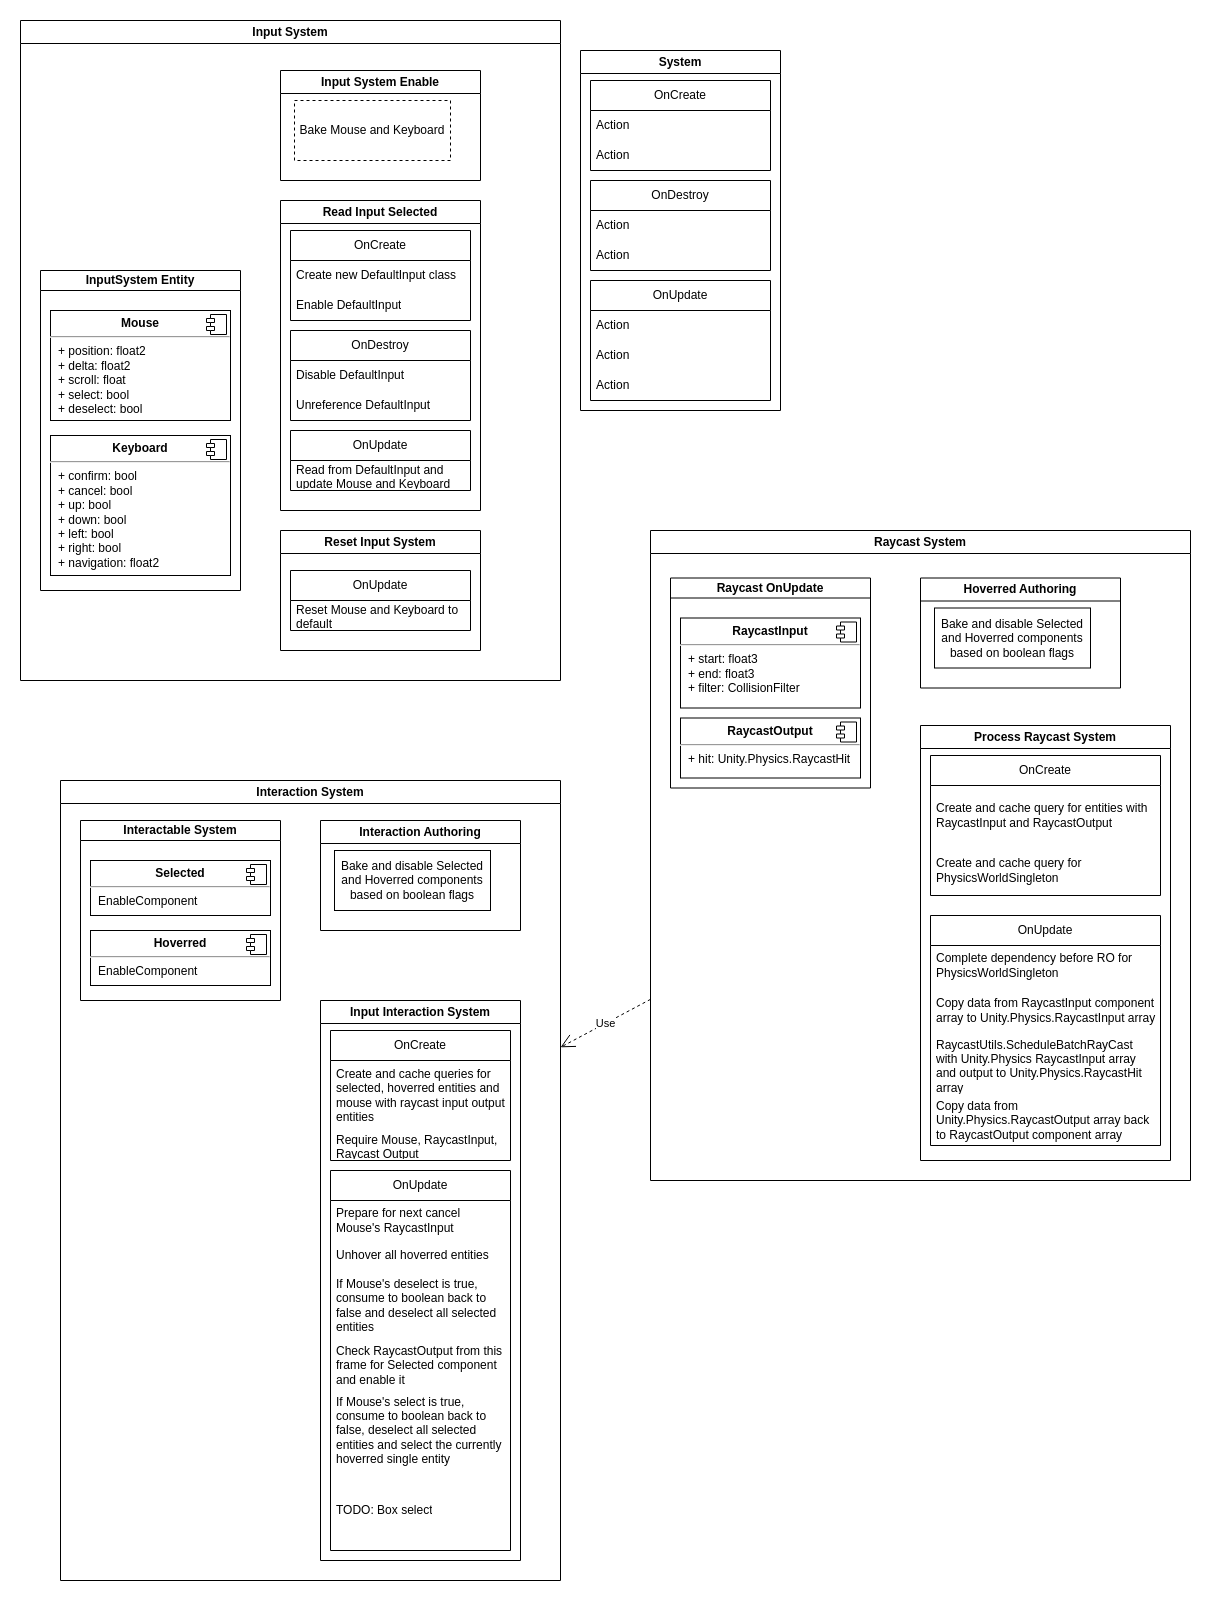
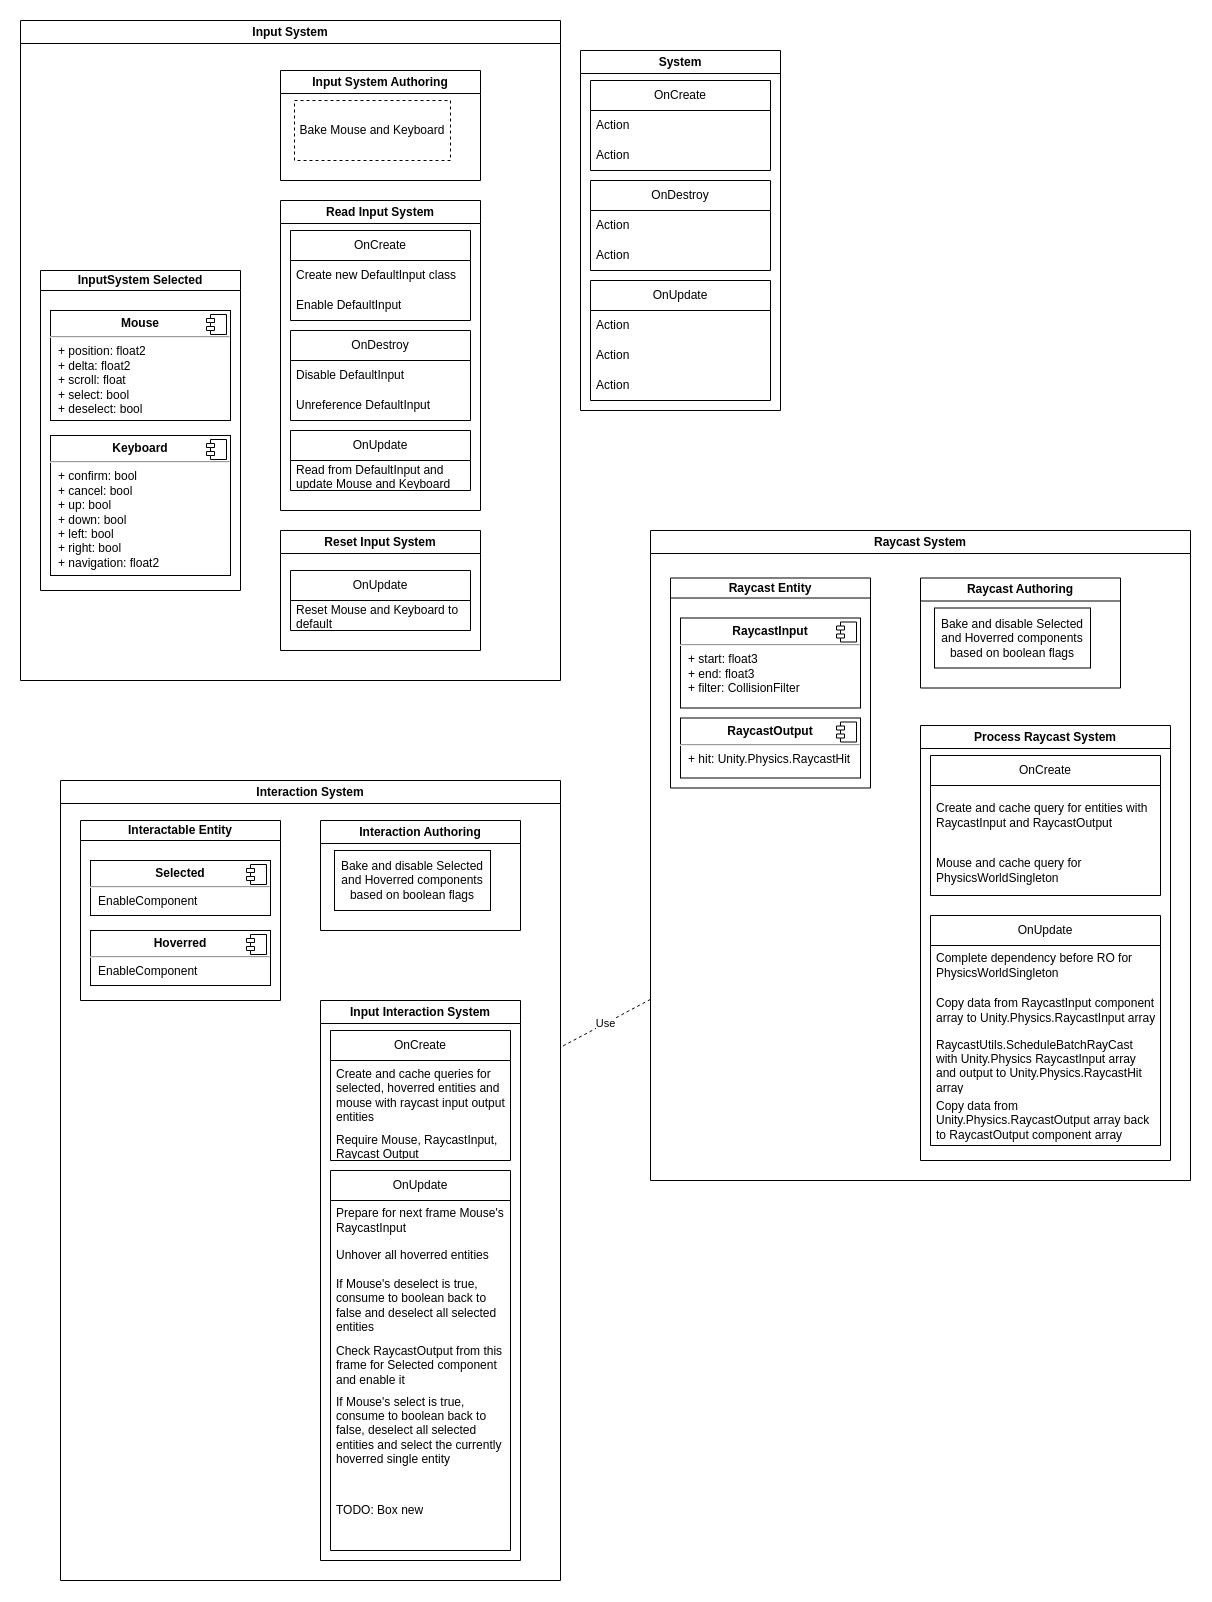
node "Input System Enable": label "Input System Enable" -> "Input System Authoring"
node "Read Input Selected": label "Read Input Selected" -> "Read Input System"
node "InputSystem Entity": label "InputSystem Entity" -> "InputSystem Selected"
node "Raycast OnUpdate": label "Raycast OnUpdate" -> "Raycast Entity"
node "Hoverred Authoring": label "Hoverred Authoring" -> "Raycast Authoring"
node "Interactable System": label "Interactable System" -> "Interactable Entity"
node "Create and cache query for PhysicsWorldSingleton": label "Create and cache query for PhysicsWorldSingleton" -> "Mouse and cache query for PhysicsWorldSingleton"
edge "Raycast System" -> "Interaction System": arrowhead open -> none
node "Prepare for next cancel Mouse's RaycastInput": label "Prepare for next cancel Mouse's RaycastInput" -> "Prepare for next frame Mouse's RaycastInput"
node "TODO: Box select": label "TODO: Box select" -> "TODO: Box new"
